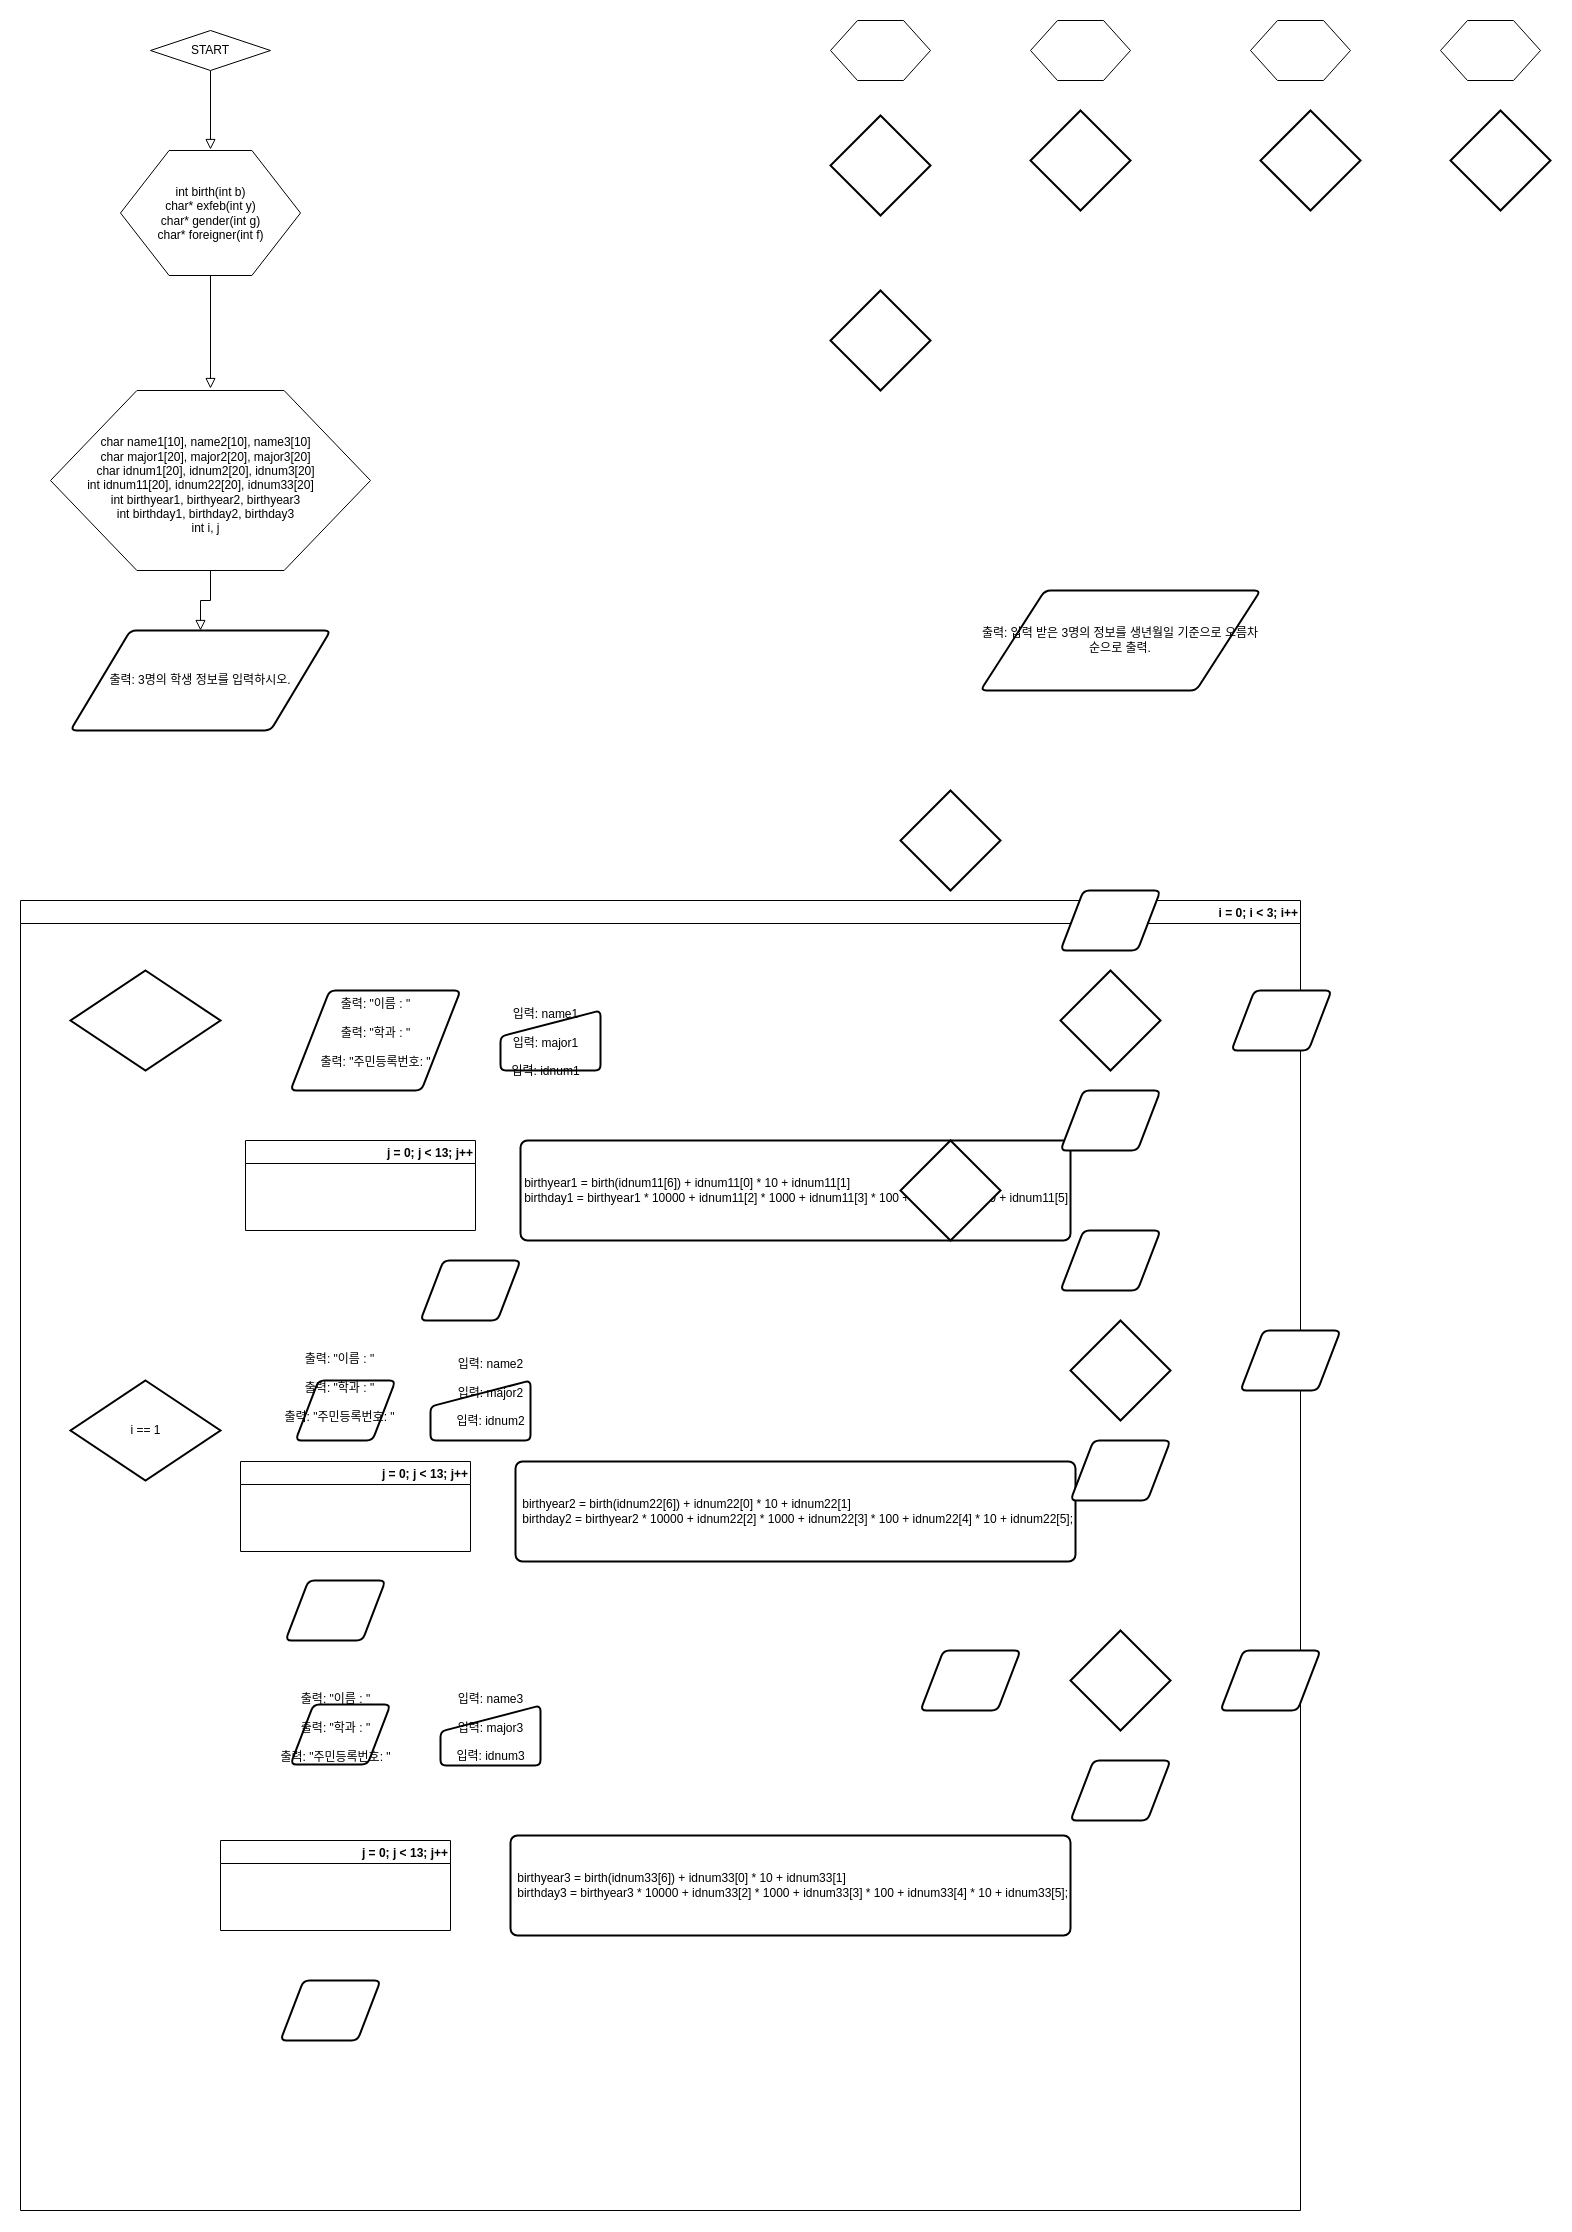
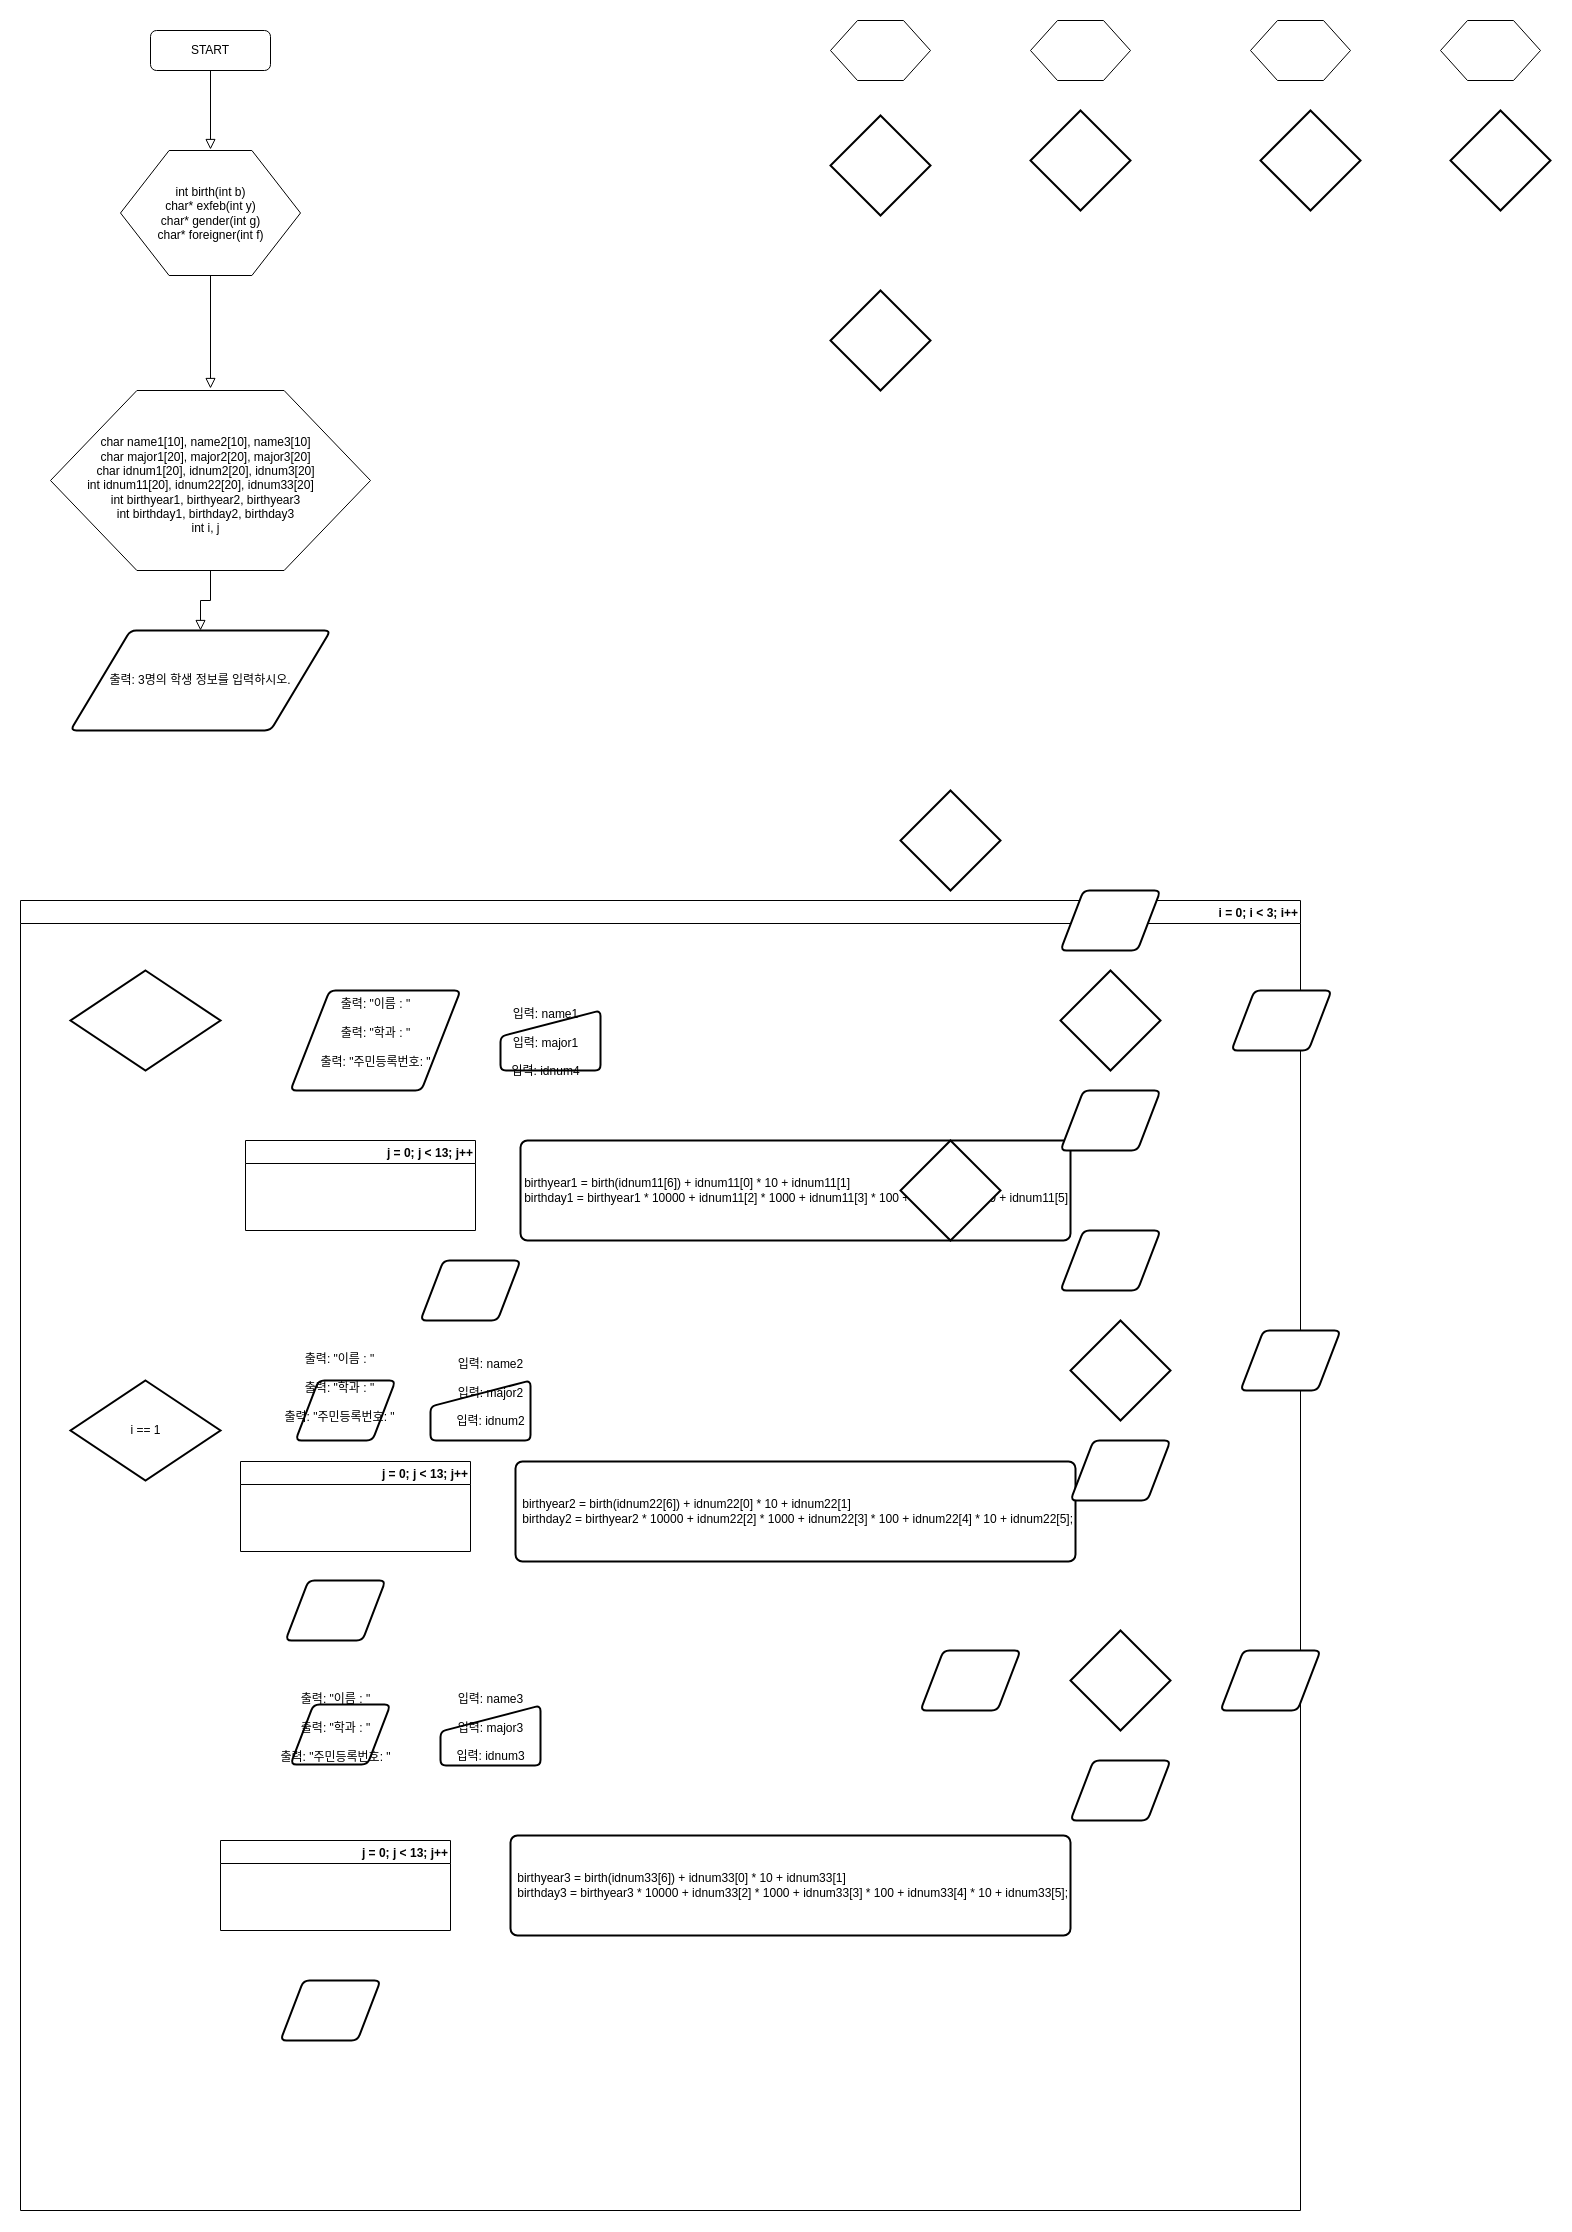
node "START": shape diamond -> rounded rectangle
node "출력: 입력 받은 3명의 정보를 생년월일 기준으로 오름차순으로 출력.": removed
node "입력: name1 입력: major1 입력: idnum1": label "입력: name1 입력: major1 입력: idnum1" -> "입력: name1 입력: major1 입력: idnum4"
